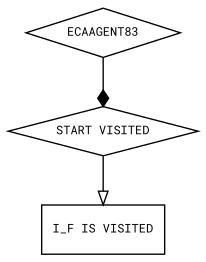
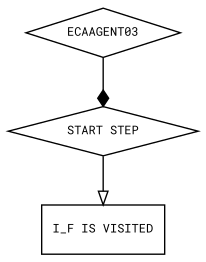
node "ECAAGENT83": label "ECAAGENT83" -> "ECAAGENT03"
node "START VISITED": label "START VISITED" -> "START STEP"
